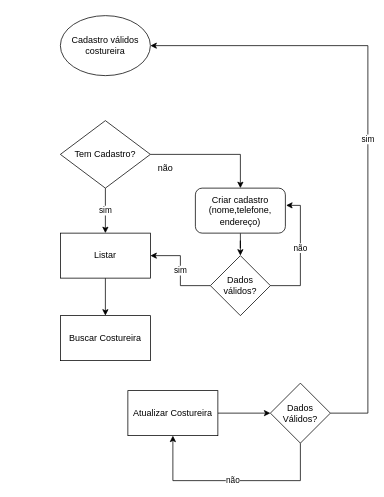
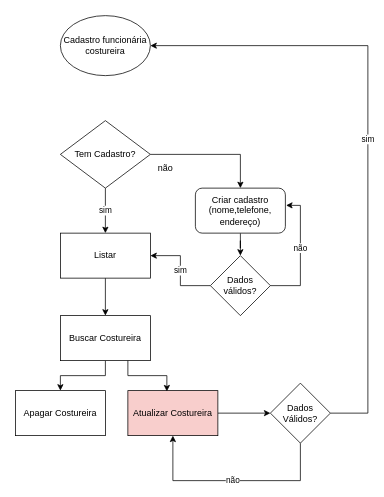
node "Cadastro válidos costureira": label "Cadastro válidos costureira" -> "Cadastro funcionária costureira"
edge "Buscar Costureira" -> "Apagar Costureira": added
edge "Buscar Costureira" -> "Atualizar Costureira": added
node "Apagar Costureira": added
node "Atualizar Costureira": fillcolor #ffffff -> #f8cecc
